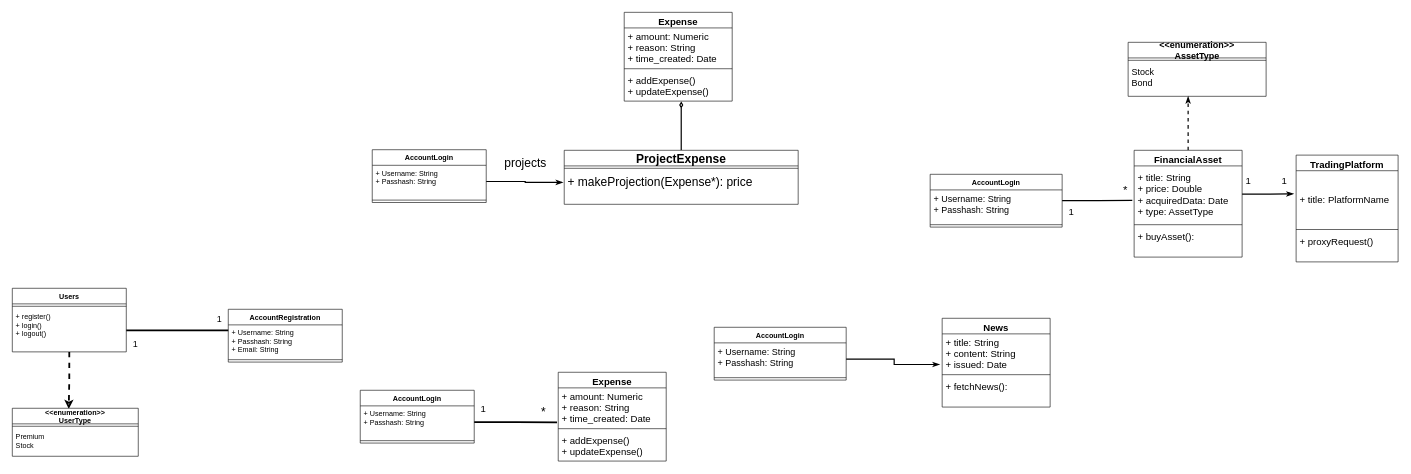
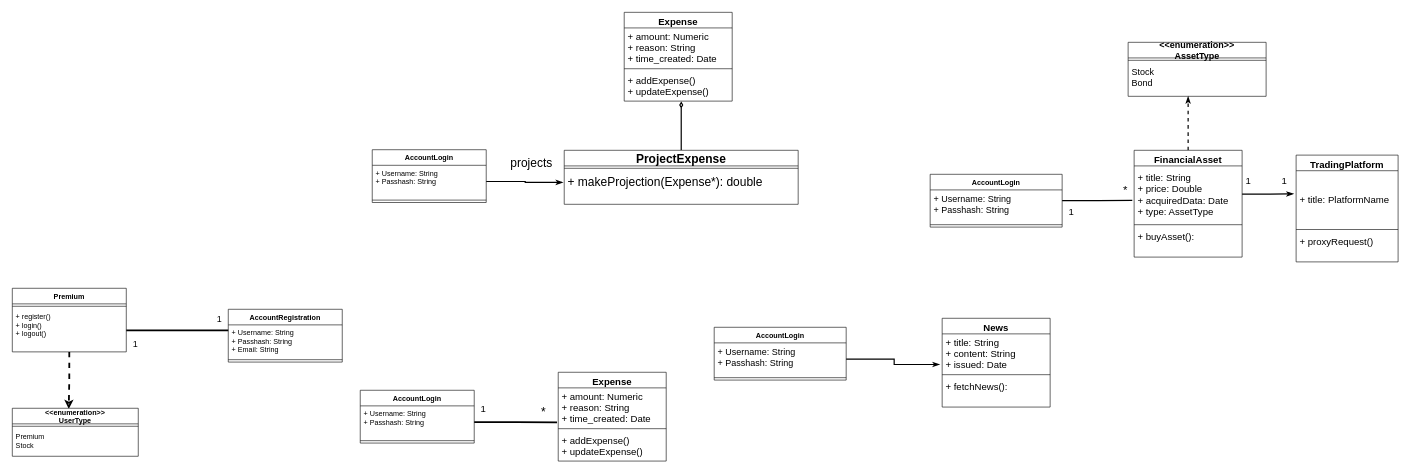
node "projects": moved (525, 162) -> (531, 162)
node "+ makeProjection(Expense*): price": label "+ makeProjection(Expense*): price" -> "+ makeProjection(Expense*): double"
node "Users": label "Users" -> "Premium"
